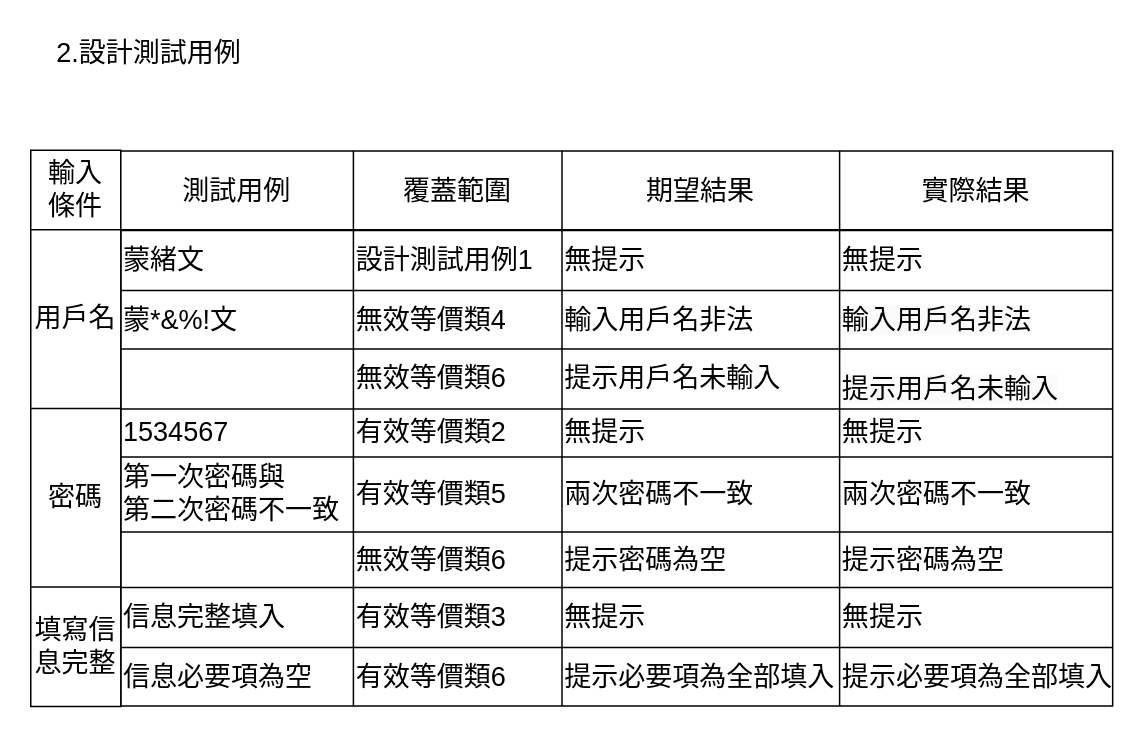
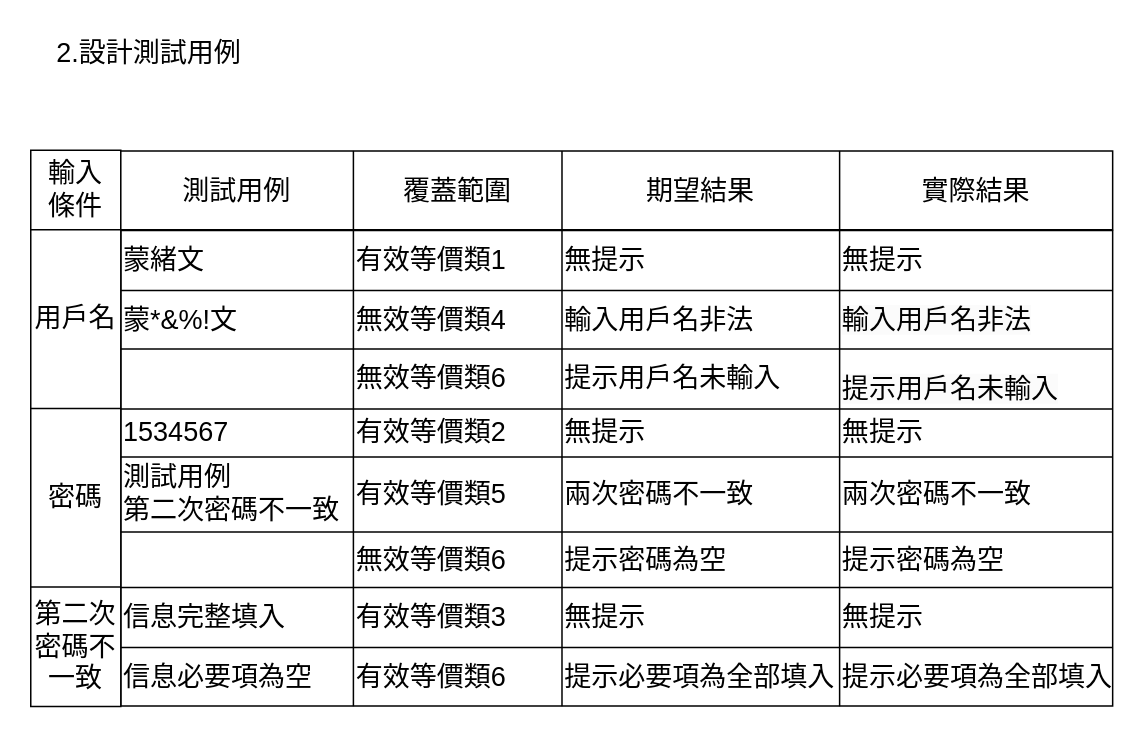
node "設計測試用例1": label "設計測試用例1" -> "有效等價類1"
node "第一次密碼與 第二次密碼不一致": label "第一次密碼與 第二次密碼不一致" -> "測試用例 第二次密碼不一致"
node "填寫信息完整": label "填寫信息完整" -> "第二次密碼不一致"
